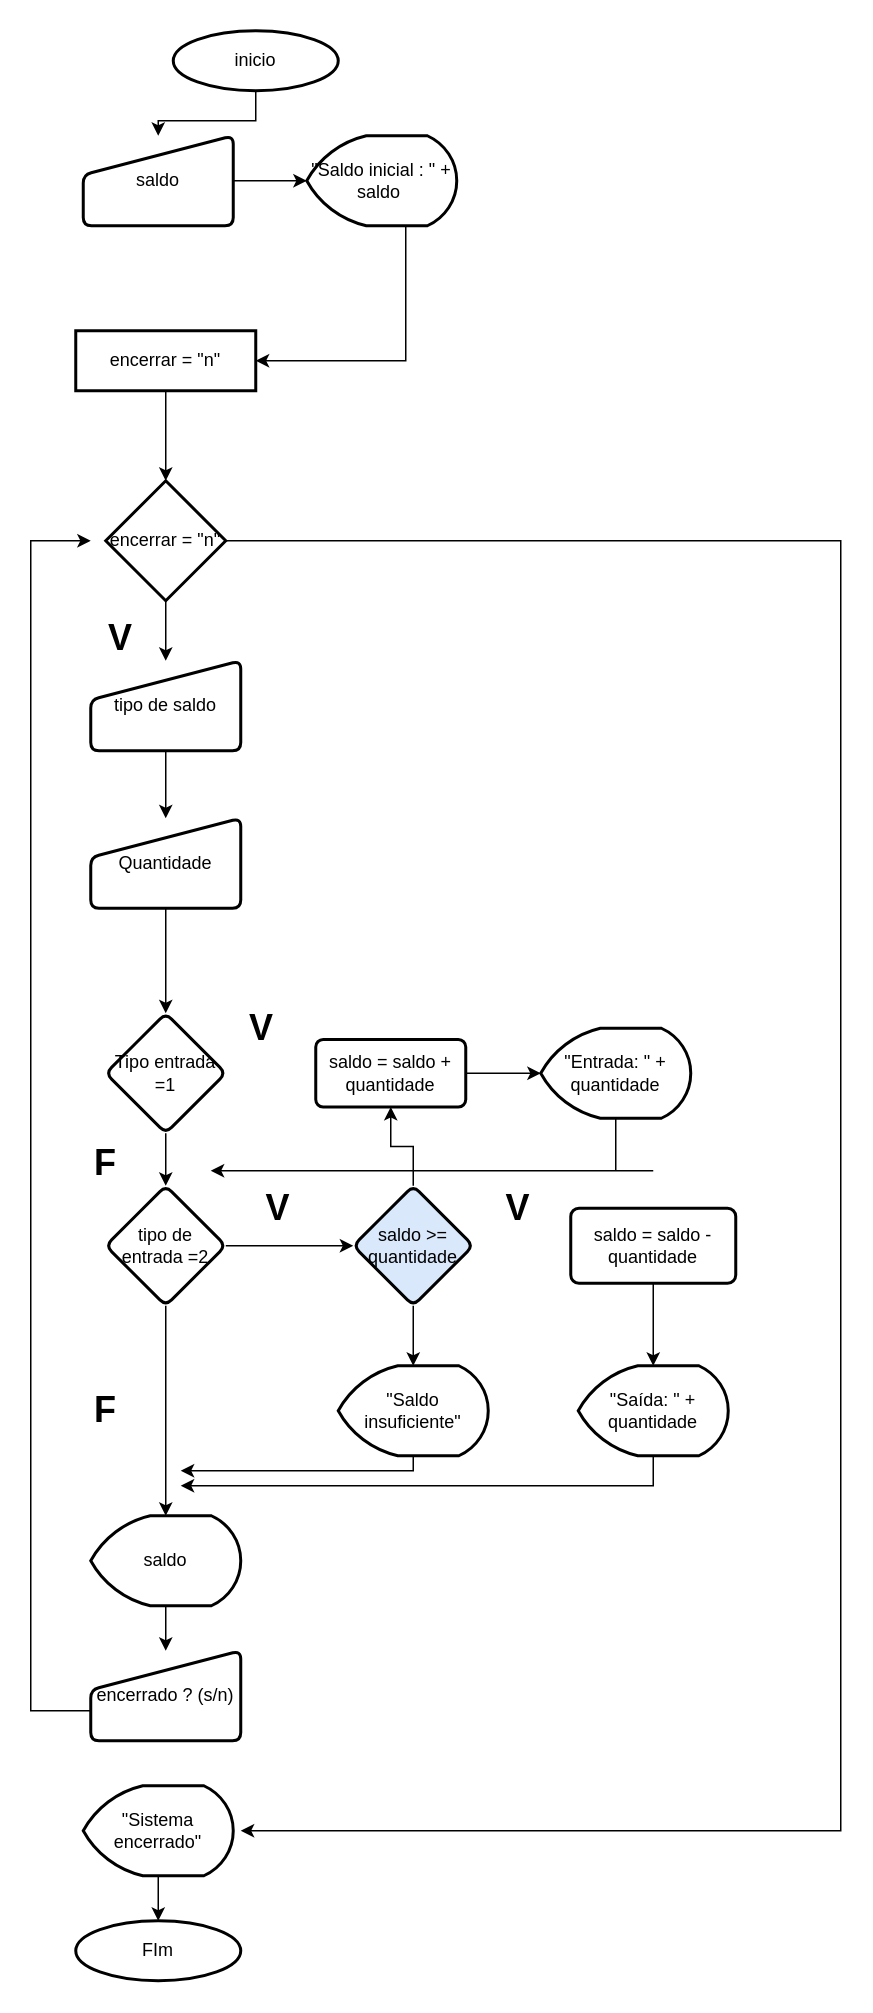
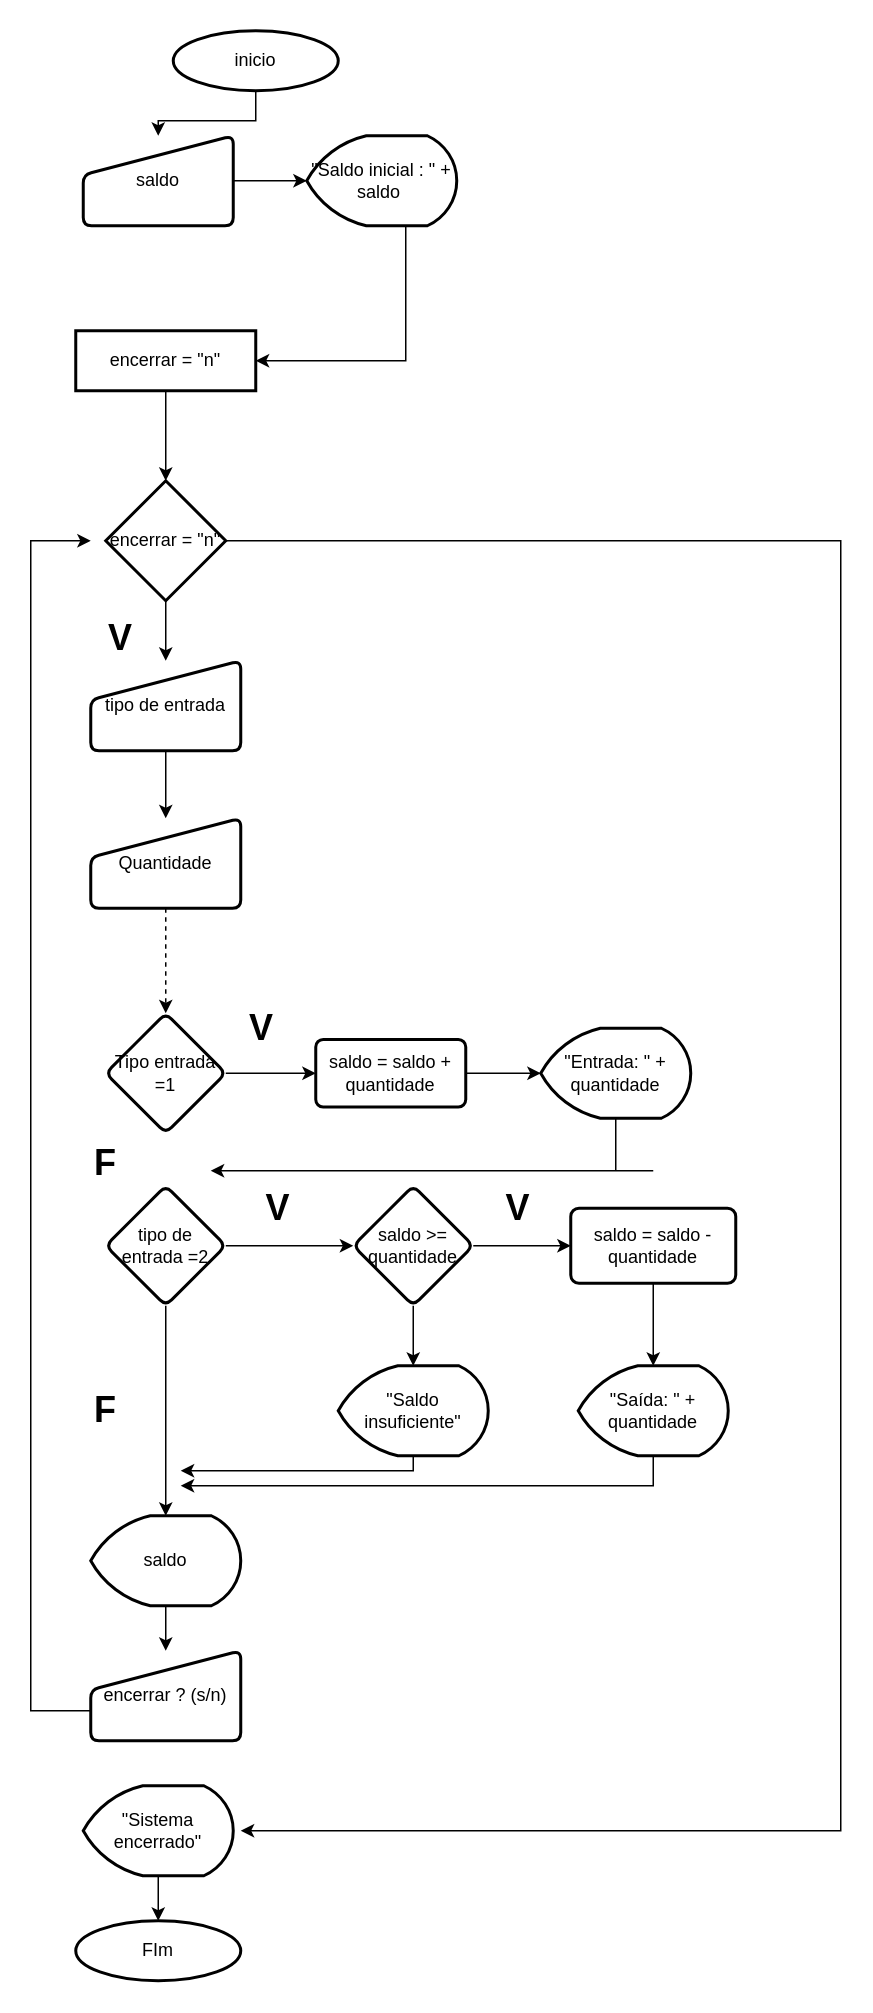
node "tipo de saldo": label "tipo de saldo" -> "tipo de entrada"
edge "Quantidade" -> "Tipo entrada =1": style solid -> dashed
edge "saldo >= quantidade" -> "saldo = saldo + quantidade": now "saldo >= quantidade" -> "saldo = saldo - quantidade"
edge "Tipo entrada =1" -> "tipo de entrada =2": now "Tipo entrada =1" -> "saldo = saldo + quantidade"
node "saldo >= quantidade": fillcolor #dae8fc -> #ffffff
node "encerrado ? (s/n)": label "encerrado ? (s/n)" -> "encerrar ? (s/n)"
